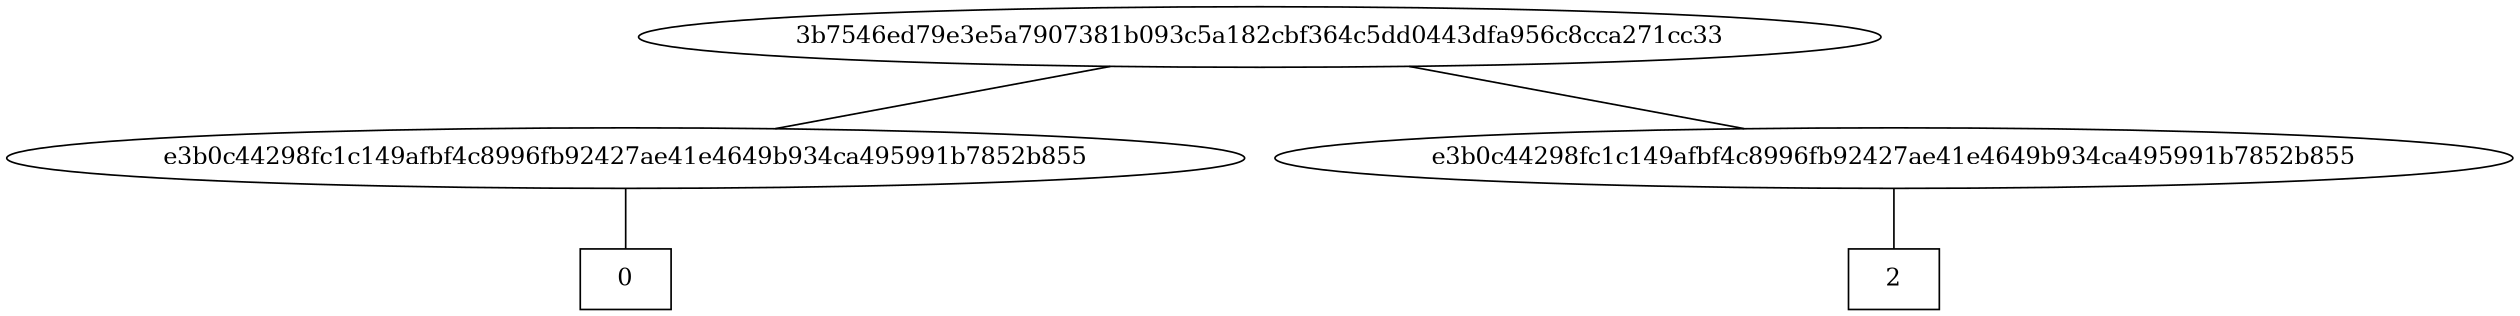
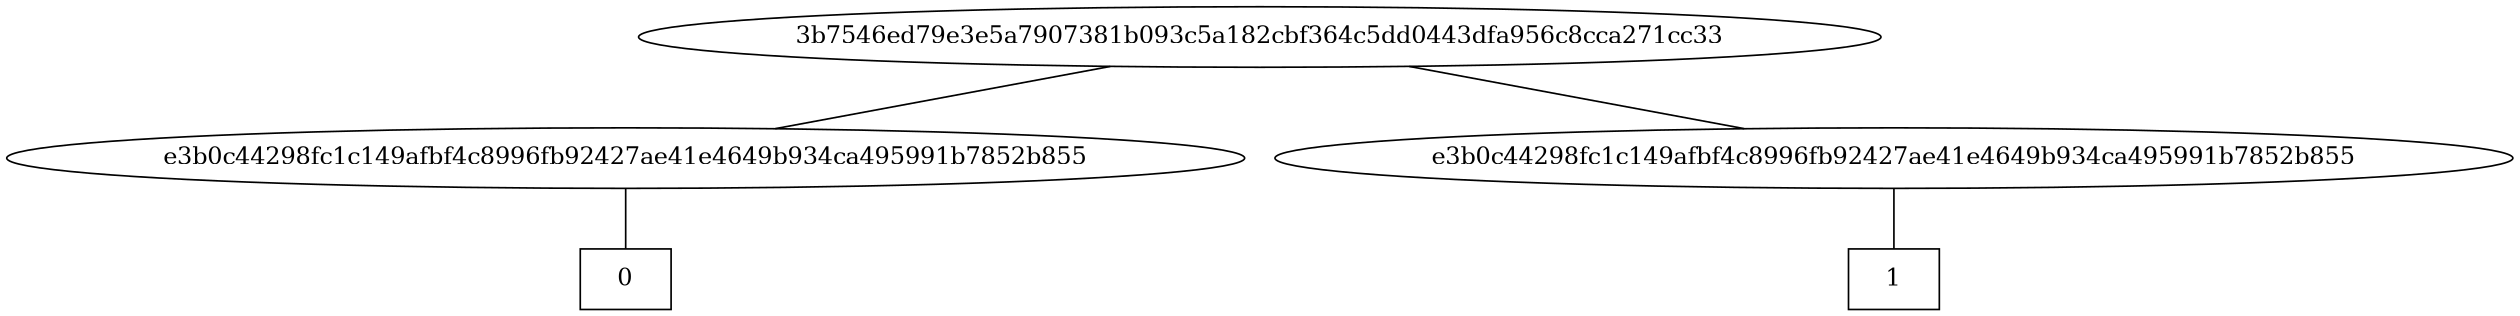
node "2": label "2" -> "1"
